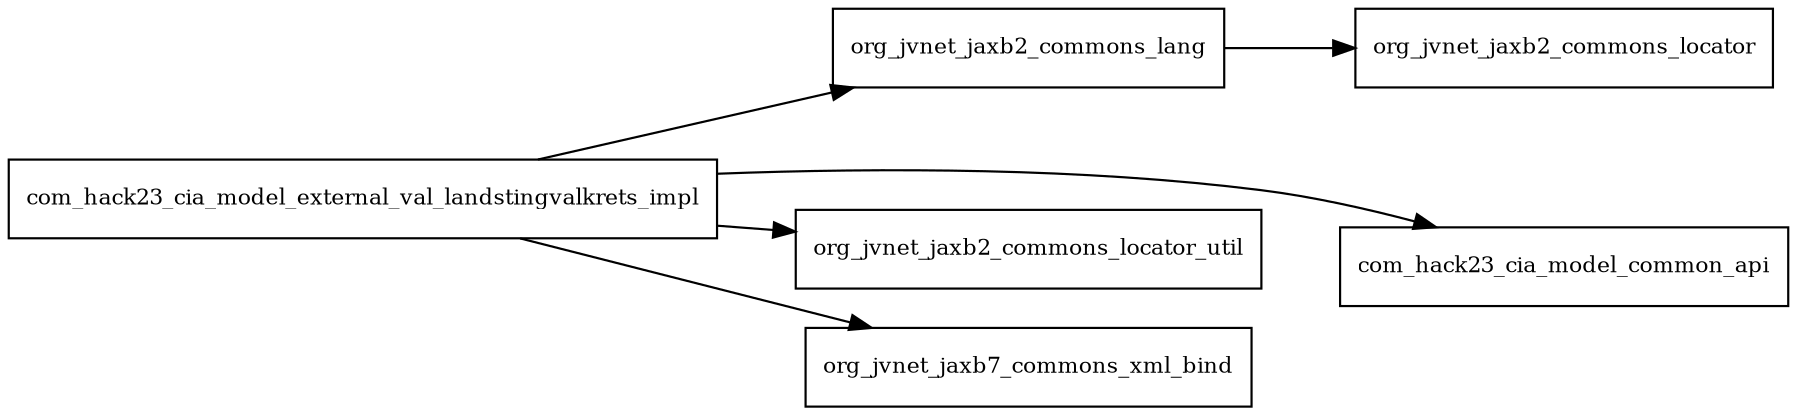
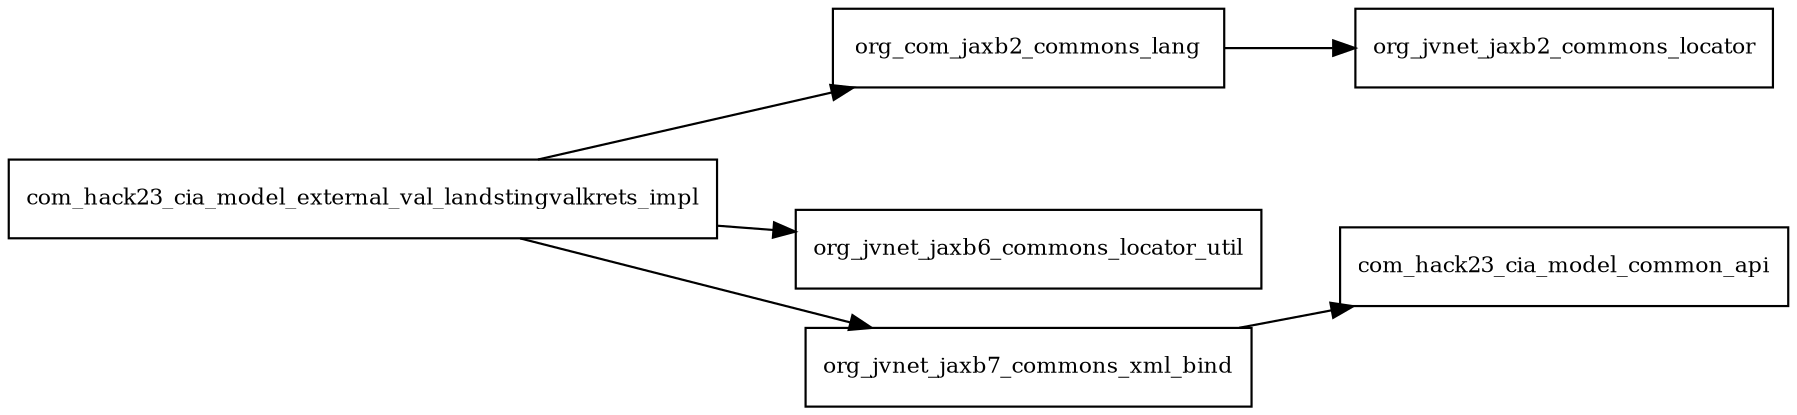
node "org_jvnet_jaxb2_commons_lang": label "org_jvnet_jaxb2_commons_lang" -> "org_com_jaxb2_commons_lang"
edge "com_hack23_cia_model_external_val_landstingvalkrets_impl" -> "com_hack23_cia_model_common_api": now "org_jvnet_jaxb7_commons_xml_bind" -> "com_hack23_cia_model_common_api"
node "org_jvnet_jaxb2_commons_locator_util": label "org_jvnet_jaxb2_commons_locator_util" -> "org_jvnet_jaxb6_commons_locator_util"
